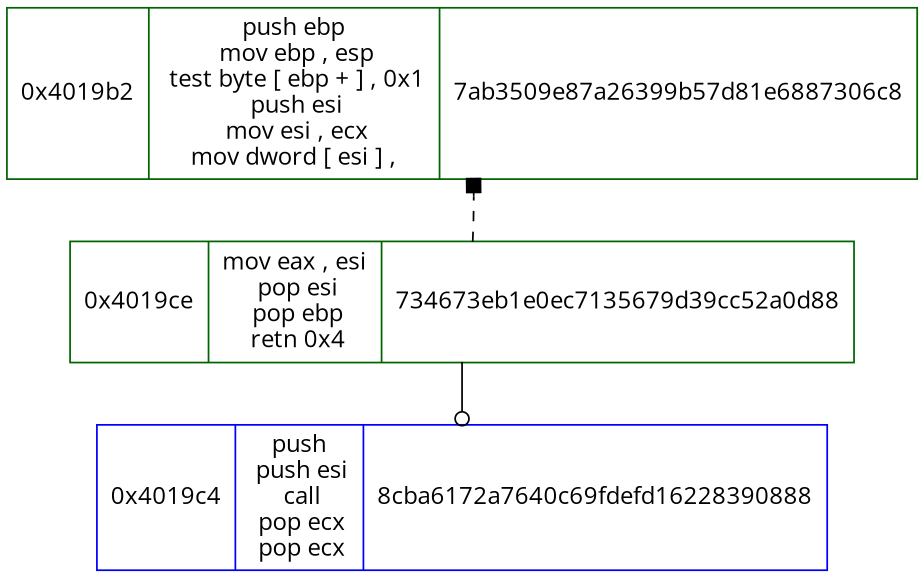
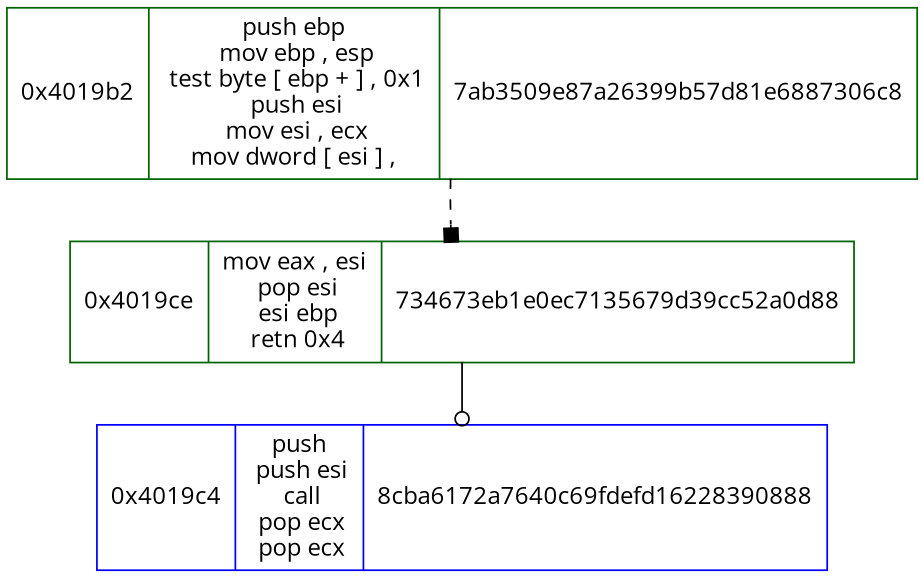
edge "0x4019ce" -> "0x4019b2": reversed
node "0x4019ce": text "pop ebp" -> "esi ebp"
